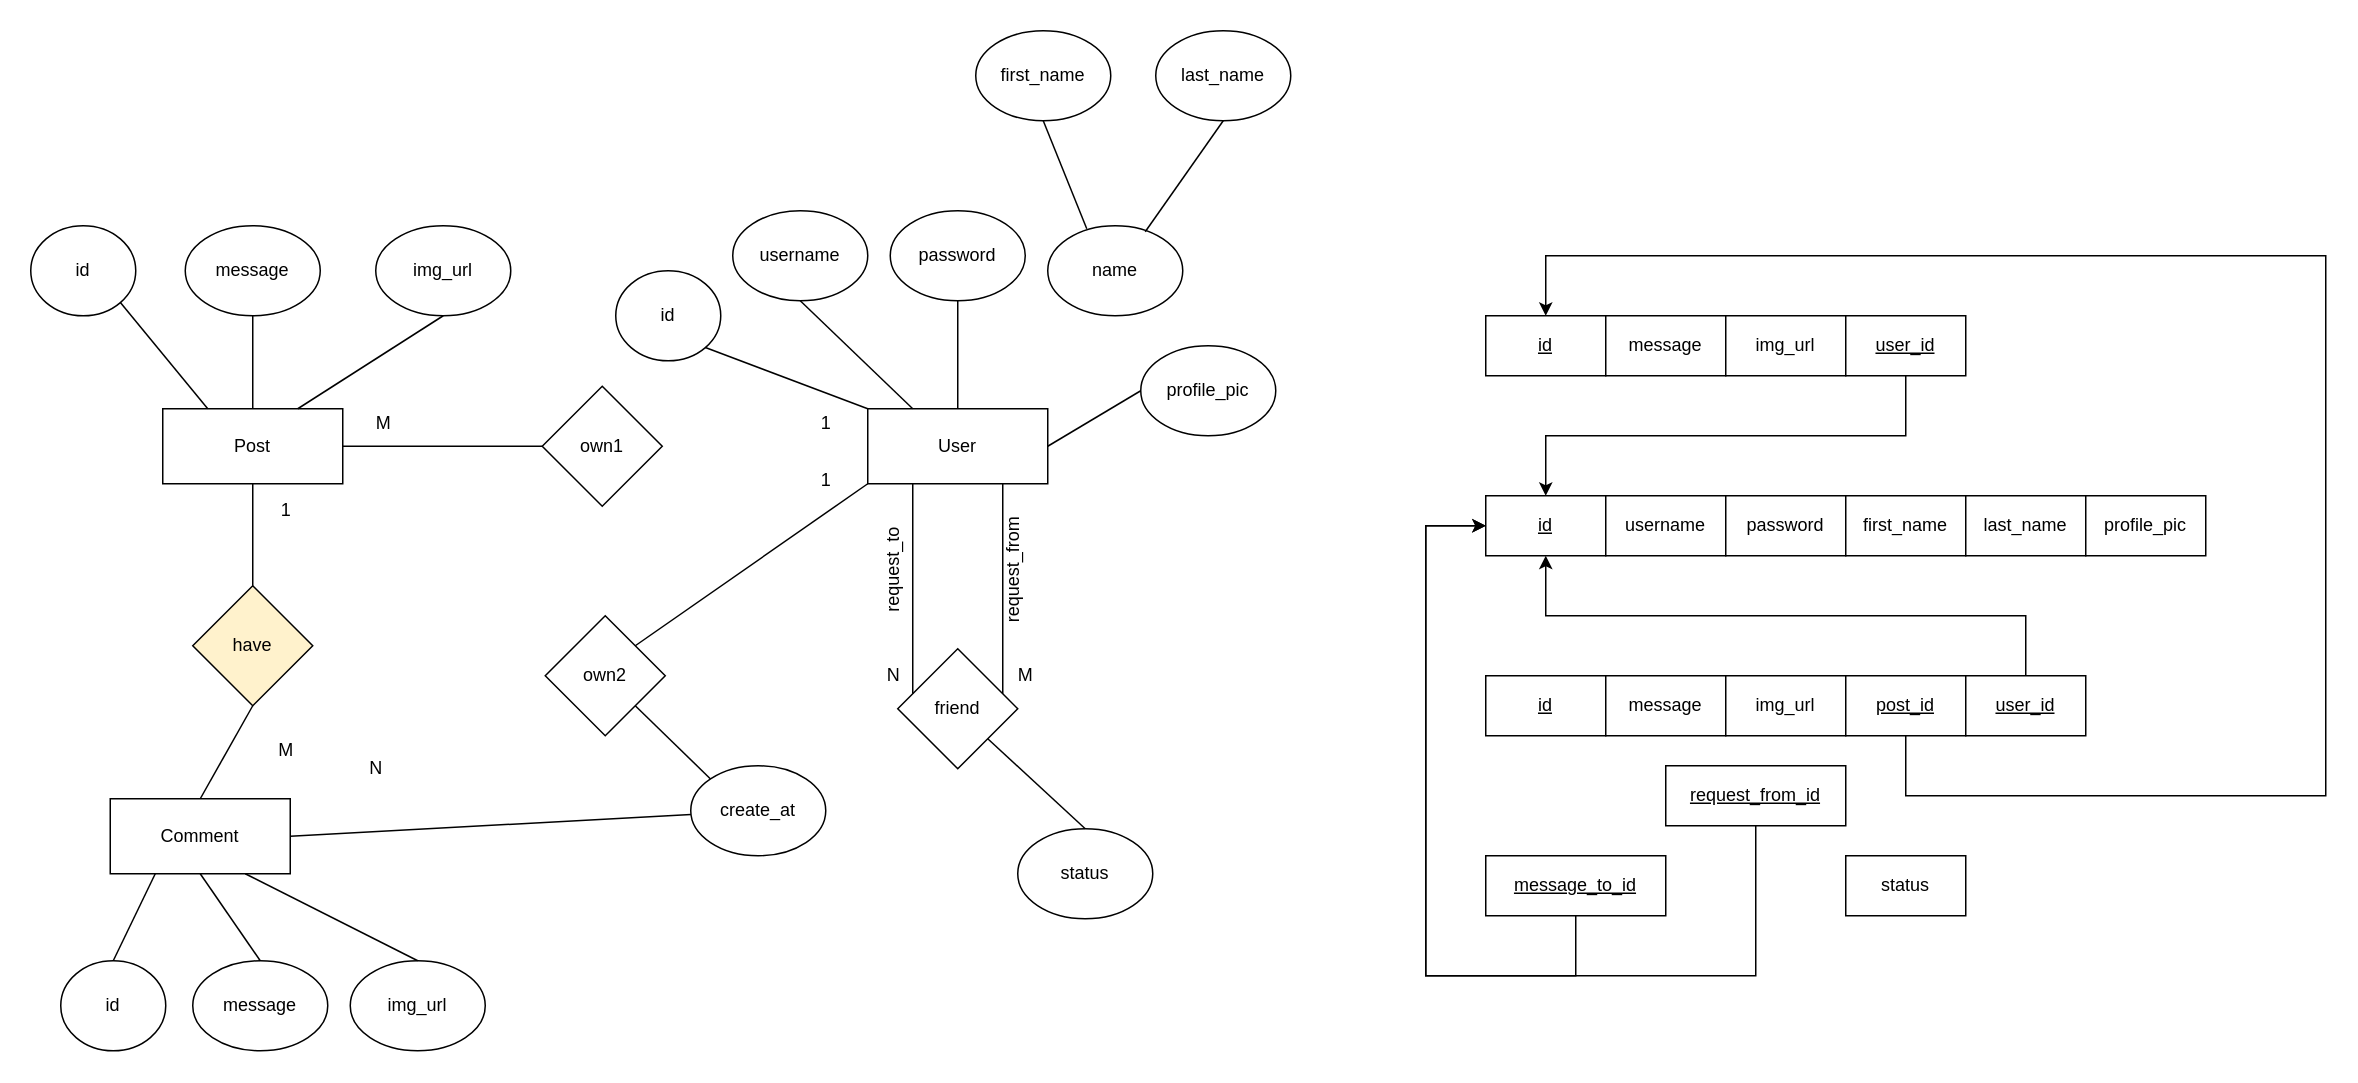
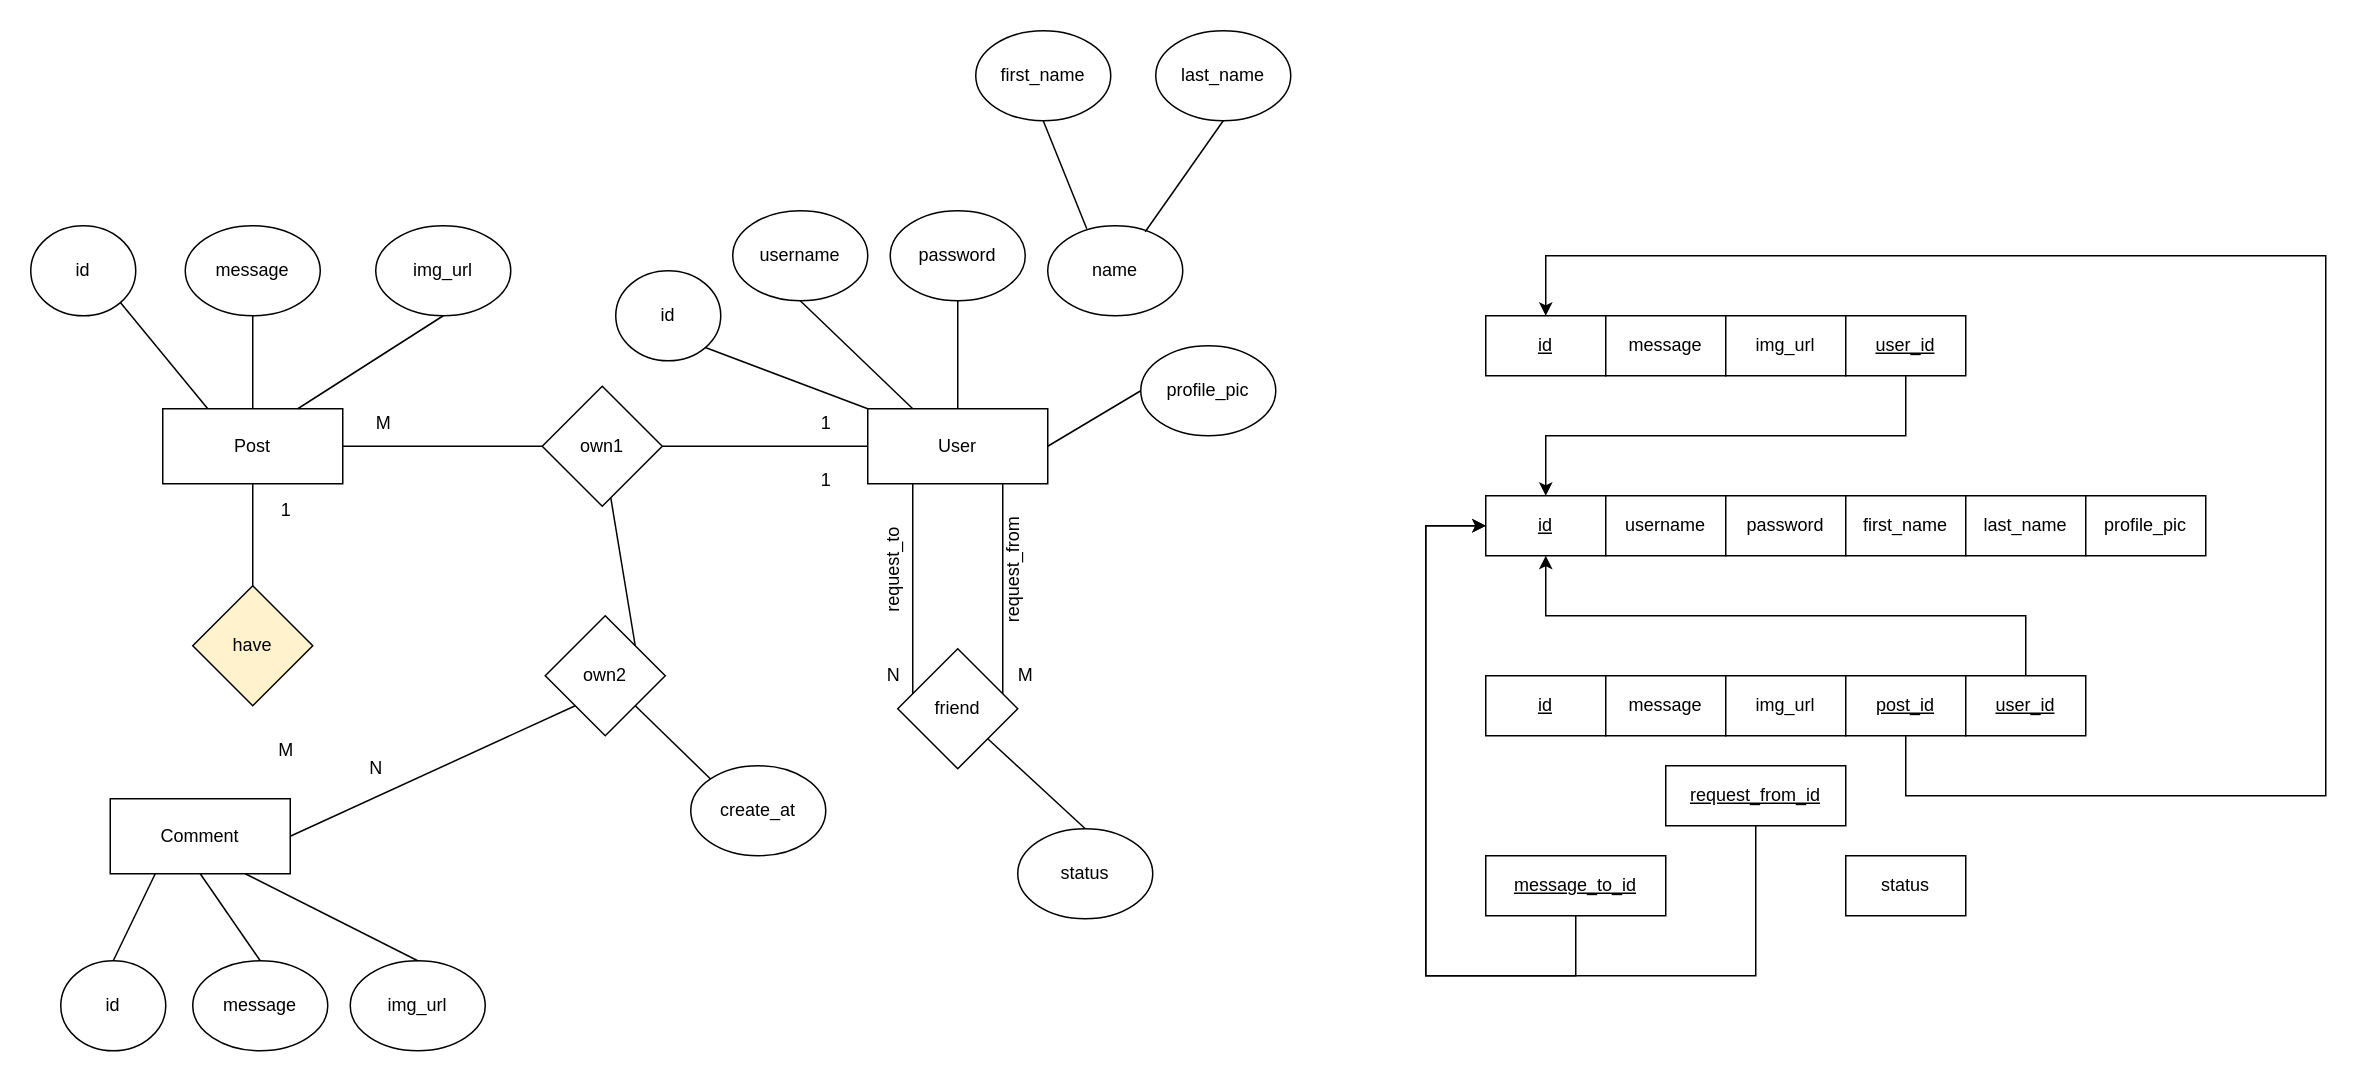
edge "own1" -- "User": added
edge "User" -- "own2": now "own1" -- "own2"
edge "have" -- "Comment": removed
edge "create_at" -- "Comment": now "own2" -- "Comment"
